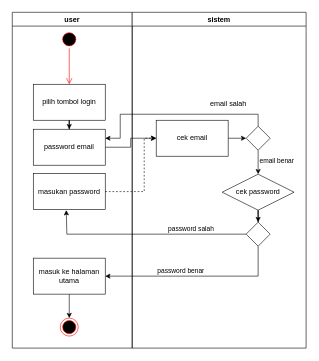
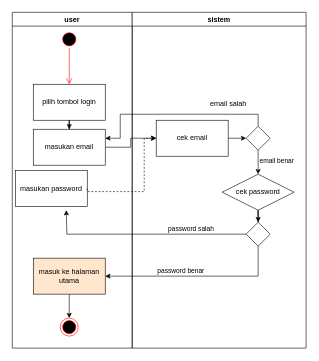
node "password email": label "password email" -> "masukan email"
node "masukan password": moved (69, 192) -> (51, 189)
node "masuk ke halaman utama": fillcolor #ffffff -> #ffe6cc
